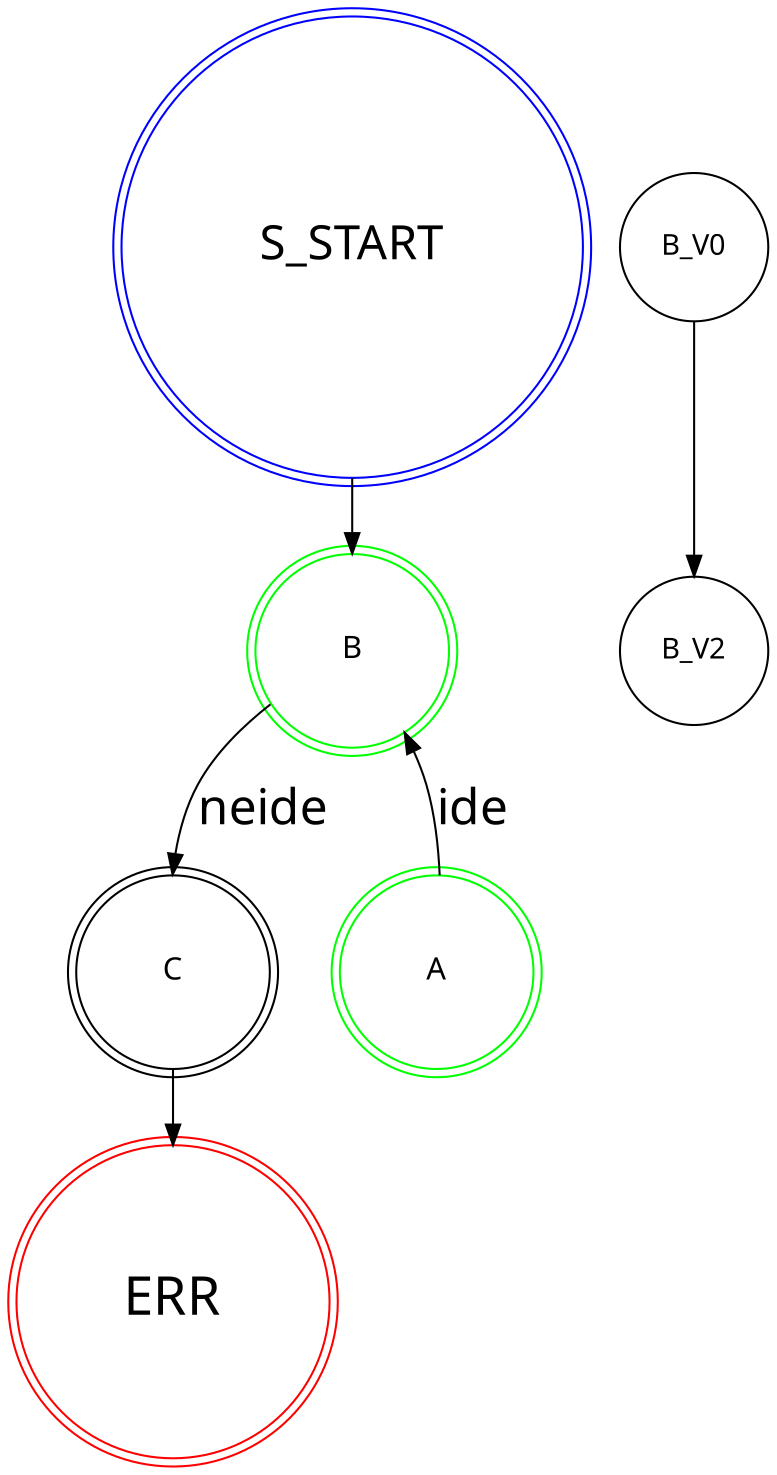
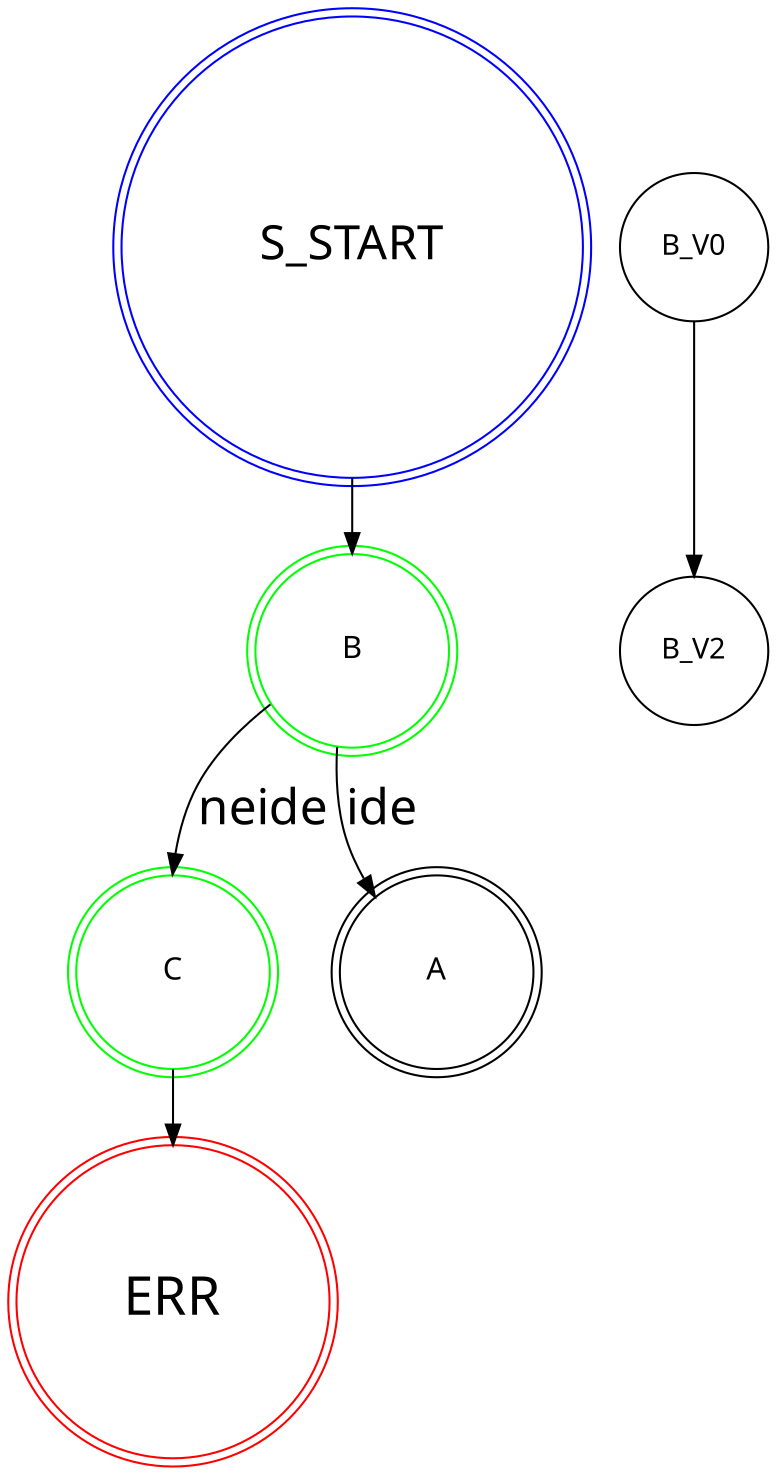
edge "A" -> "B": reversed
node "C": color black -> green
node "A": color green -> black
